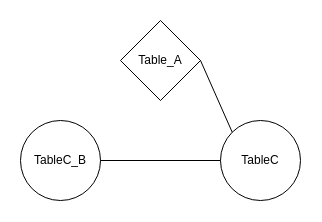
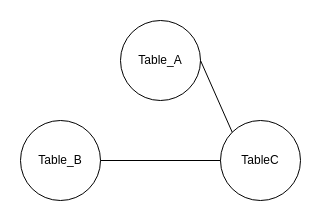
node "Table_A": shape diamond -> ellipse
node "TableC_B": label "TableC_B" -> "Table_B"
